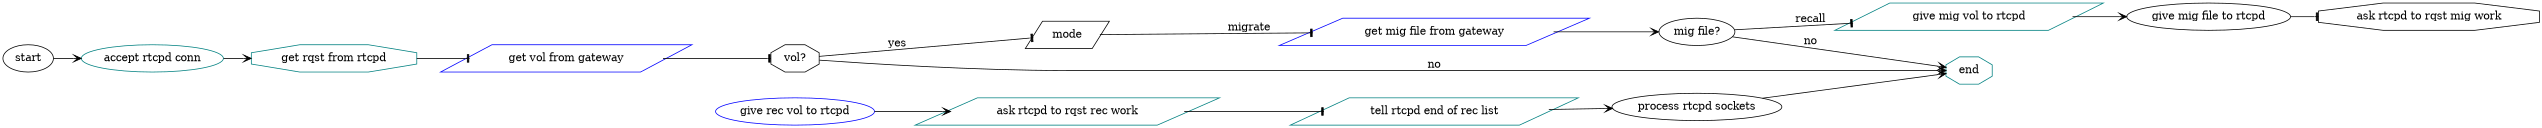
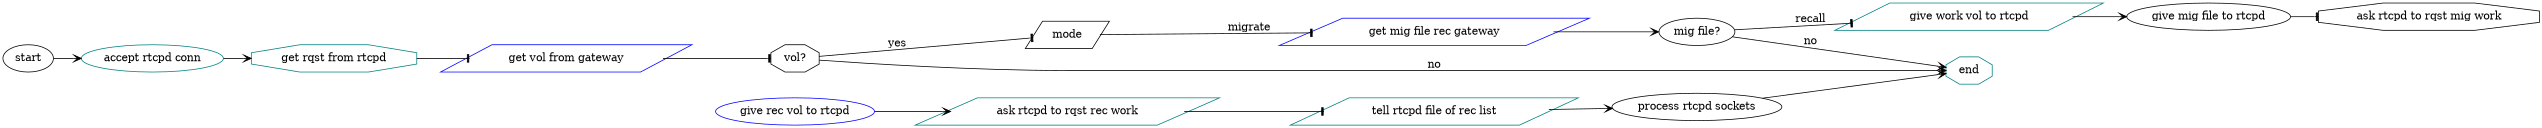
node "give mig vol to rtcpd": label "give mig vol to rtcpd" -> "give work vol to rtcpd"
node "get mig file from gateway": label "get mig file from gateway" -> "get mig file rec gateway"
node "tell rtcpd end of rec list": label "tell rtcpd end of rec list" -> "tell rtcpd file of rec list"
